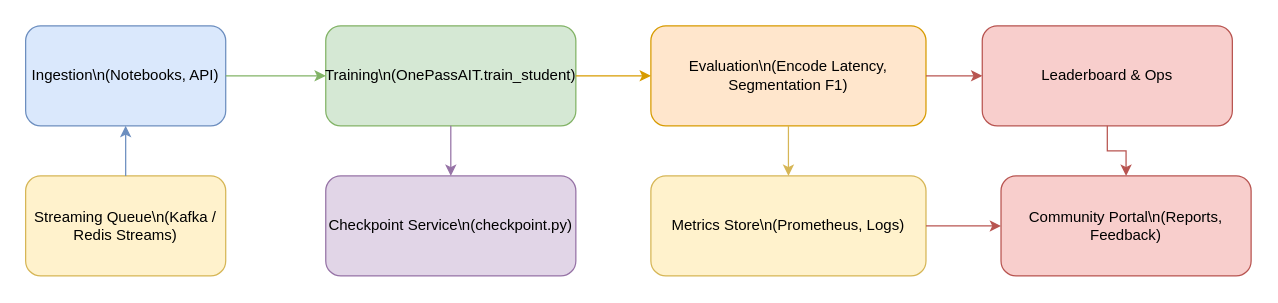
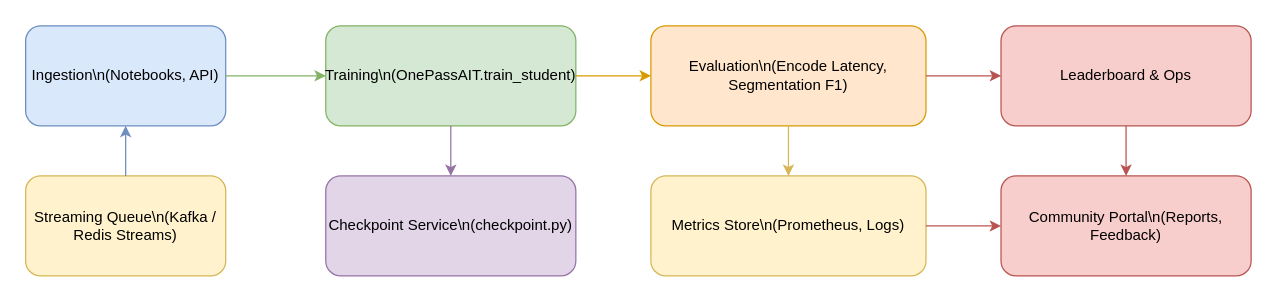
node "Leaderboard & Ops": moved (1107, 76) -> (1126, 76)
